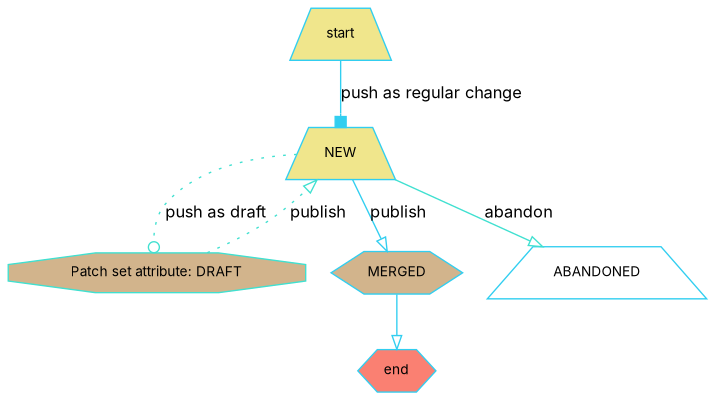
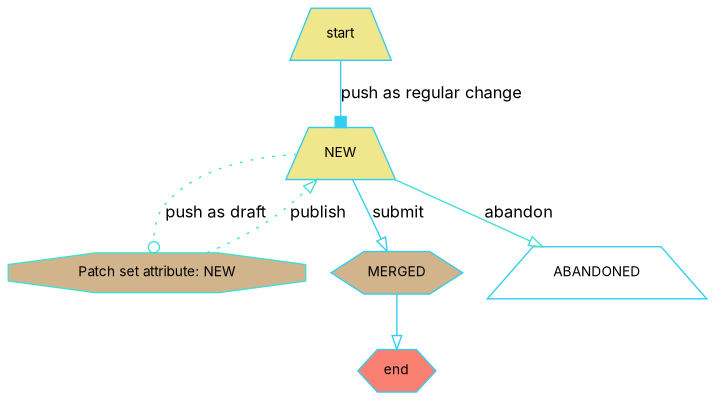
edge "NEW" -> "MERGED": label "publish" -> "submit"
node "Patch set attribute: DRAFT": label "Patch set attribute: DRAFT" -> "Patch set attribute: NEW"
